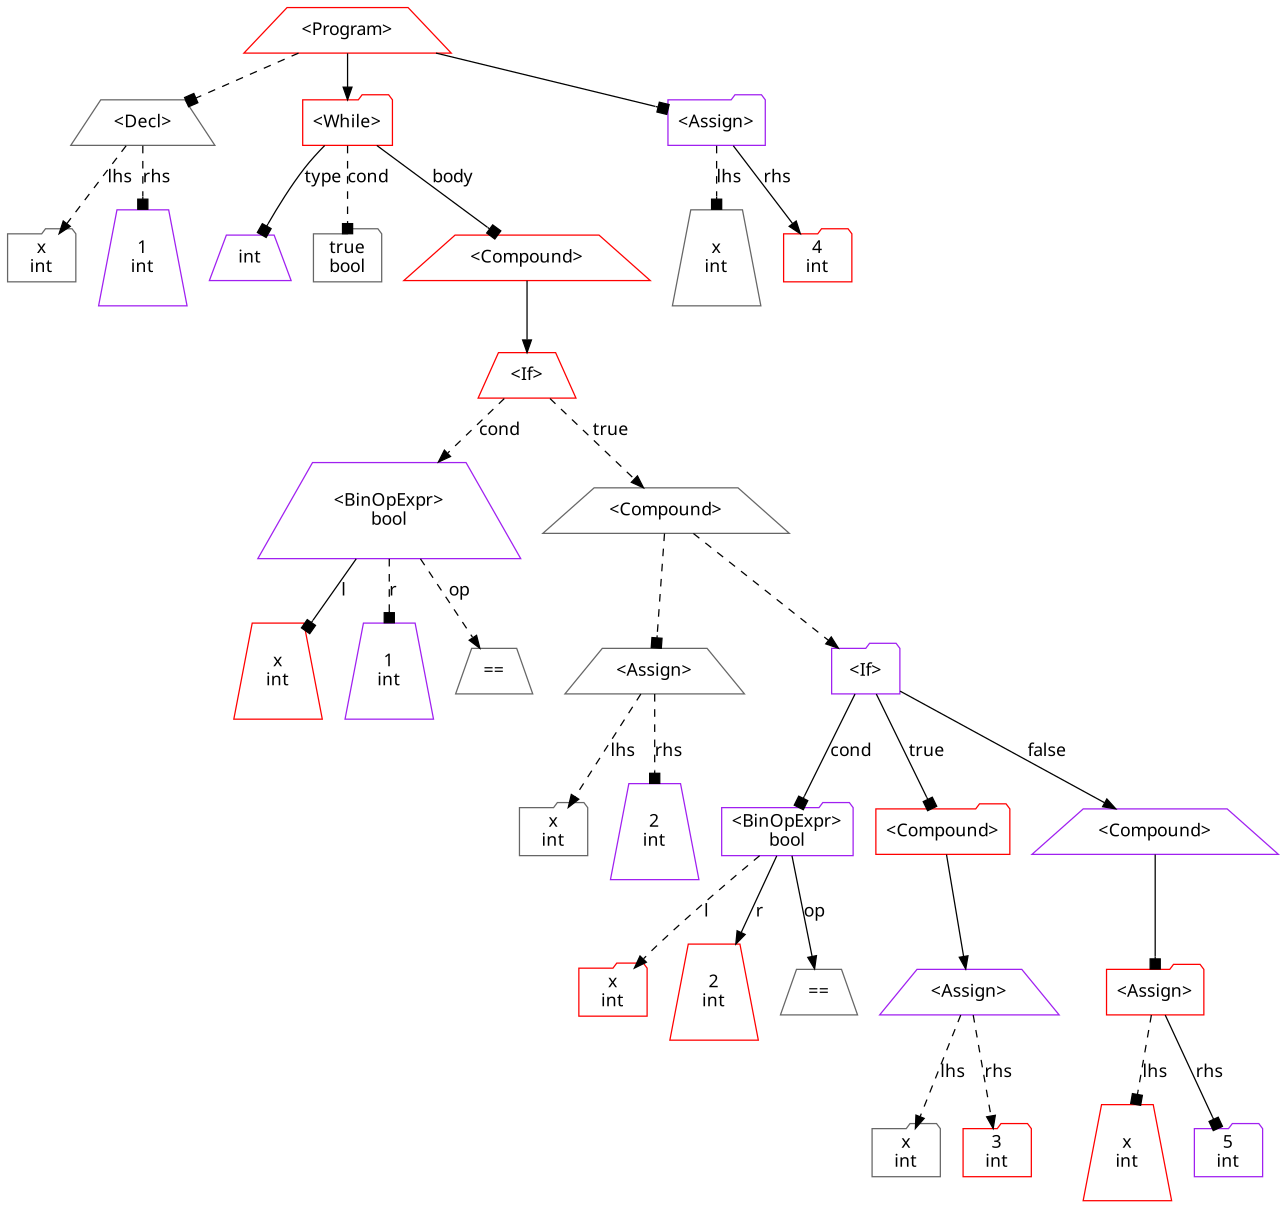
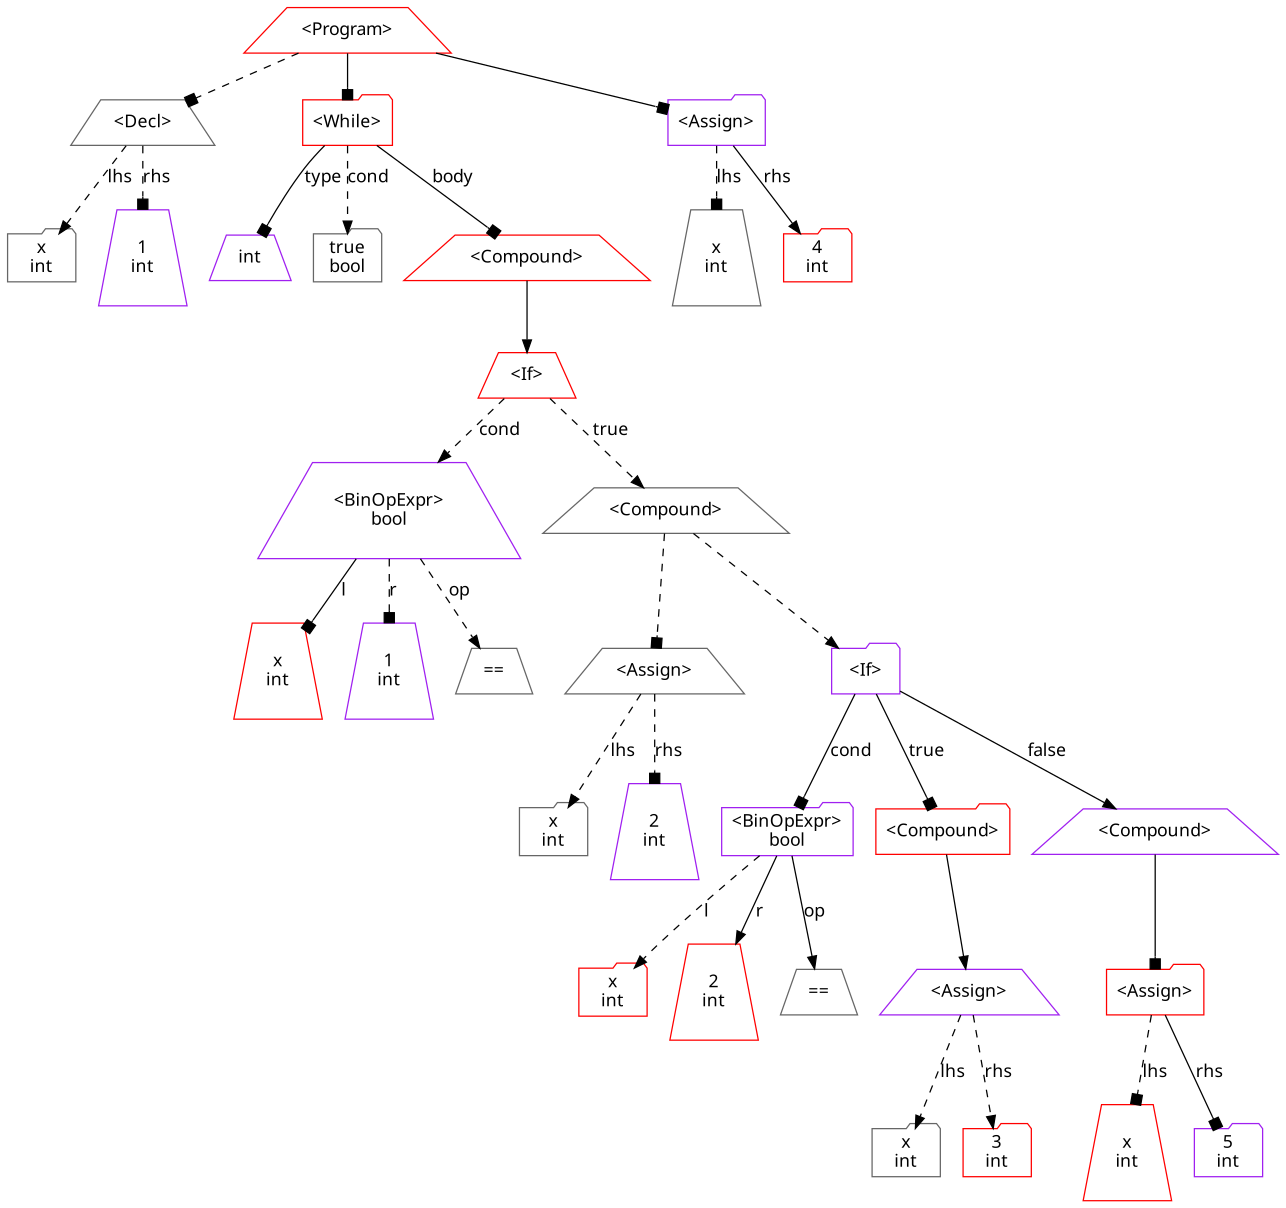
edge "<Program>" -> "<While>": arrowhead normal -> box
edge "<While>" -> "true bool": arrowhead box -> normal
